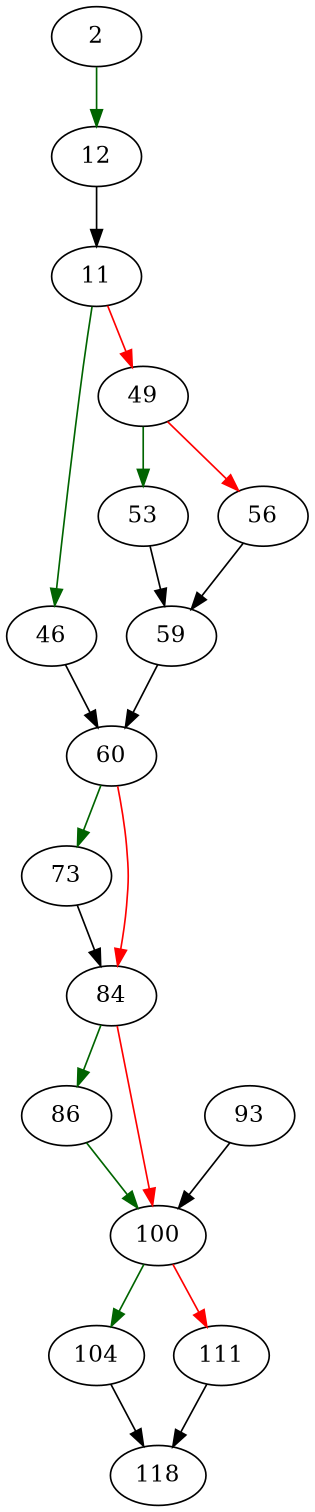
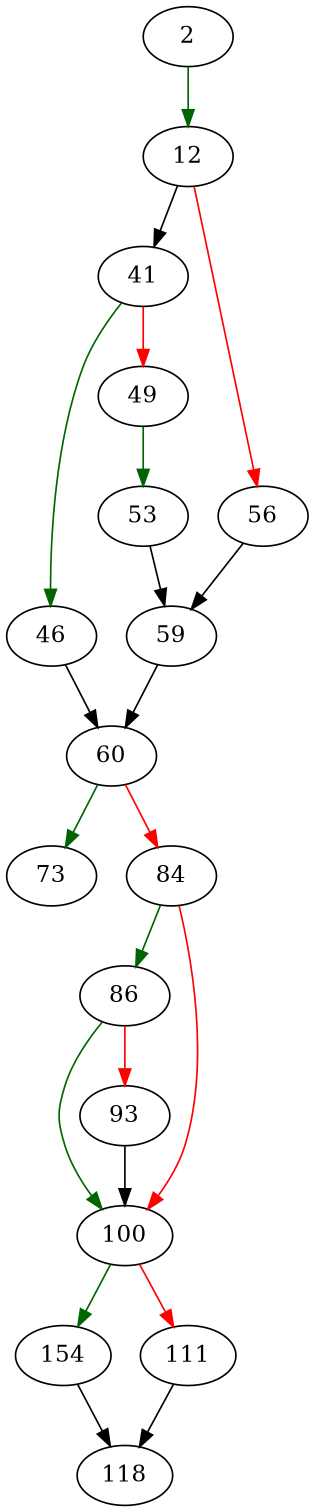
node "11": label "11" -> "41"
edge "49" -> "56": now "12" -> "56"
edge "73" -> "84": removed
edge "86" -> "93": added
node "104": label "104" -> "154"
